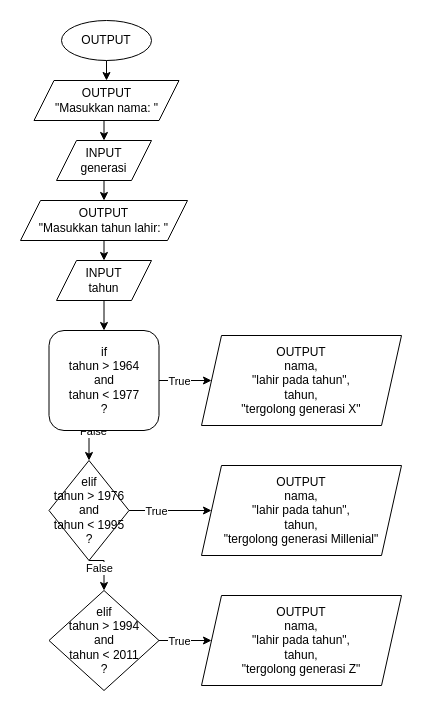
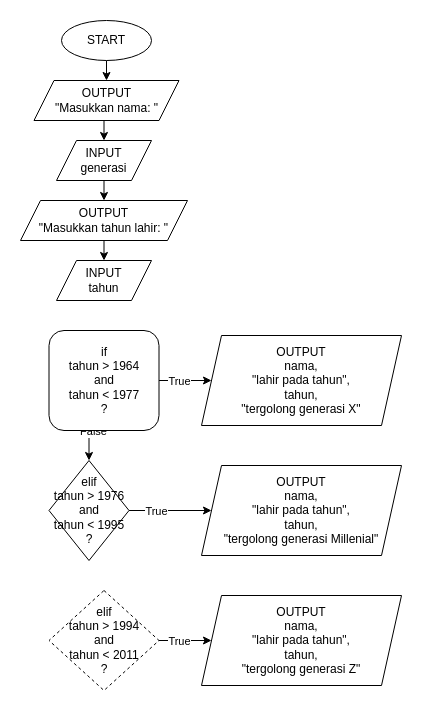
node "OUTPUT": label "OUTPUT" -> "START"
edge "INPUT tahun" -> "if tahun > 1964 and tahun < 1977 ?": removed
edge "elif tahun > 1976 and tahun < 1995 ?" -> "elif tahun > 1994 and tahun < 2011 ?": removed, label "False"
node "elif tahun > 1994 and tahun < 2011 ?": style solid -> dashed
